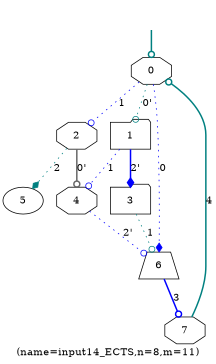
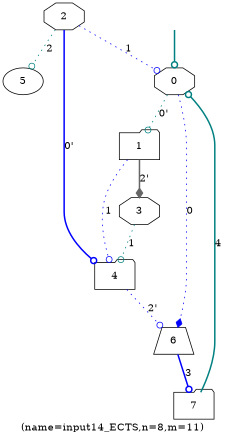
edge "0" -> "2": reversed
edge "1" -> "3": color blue -> gray40
edge "2" -> "5": arrowhead diamond -> odot
edge "2" -> "4": color gray40 -> blue
node "4": shape octagon -> folder
node "3": shape folder -> octagon
edge "3" -> "6": now "3" -> "4"
node "7": shape octagon -> folder
